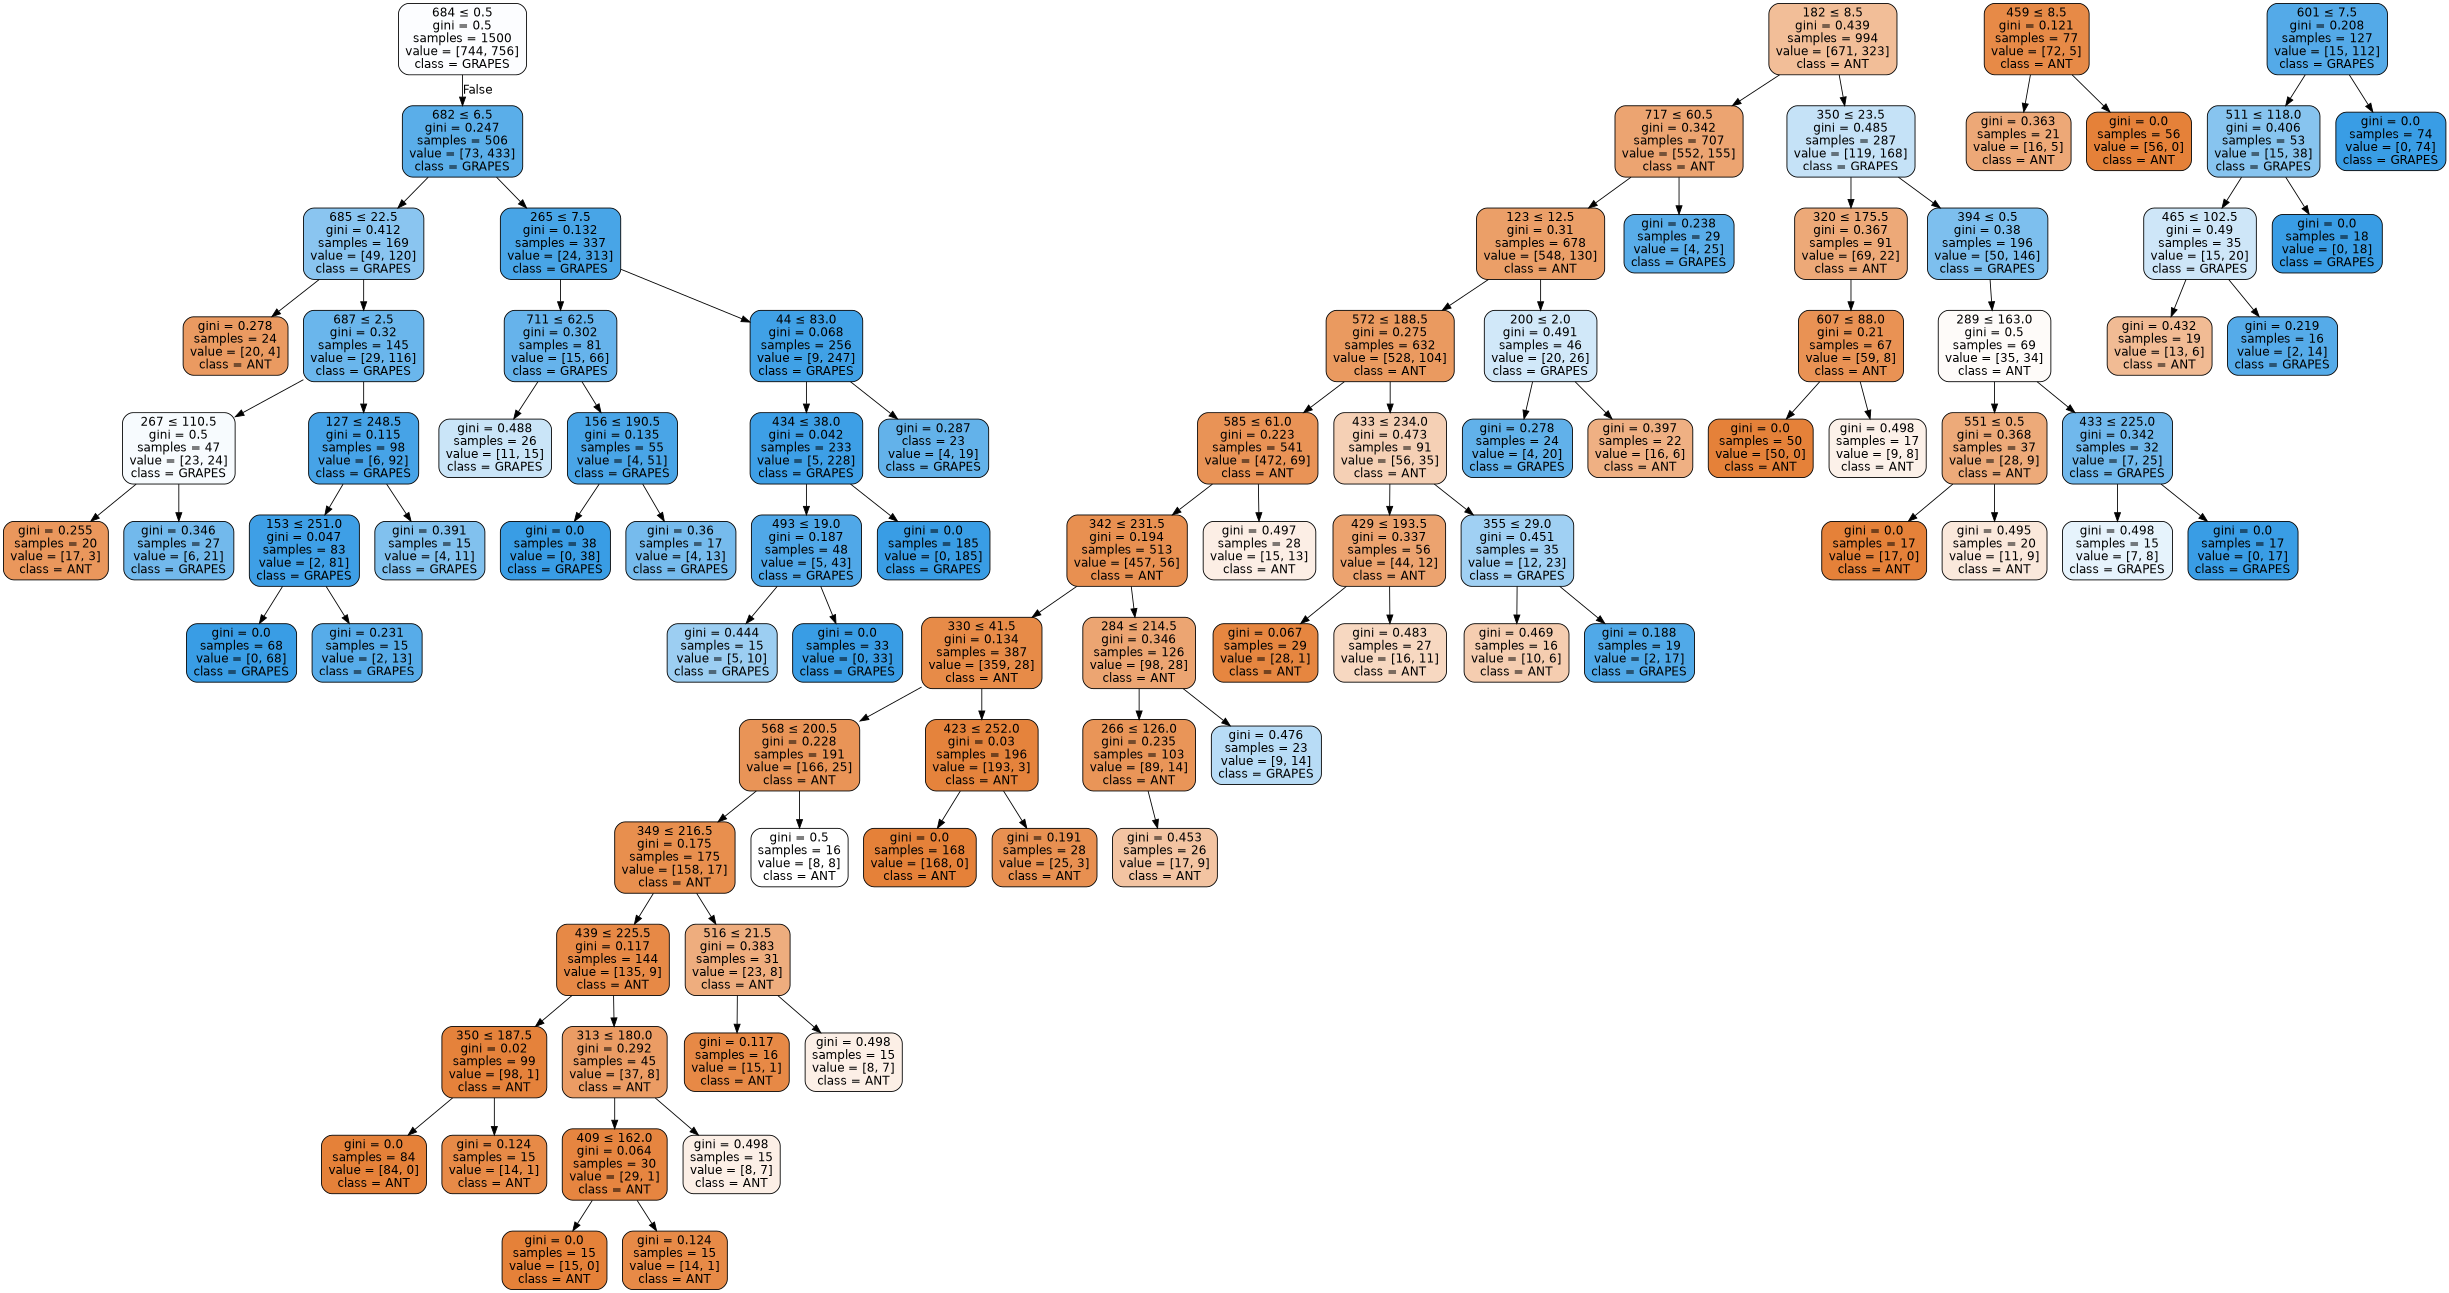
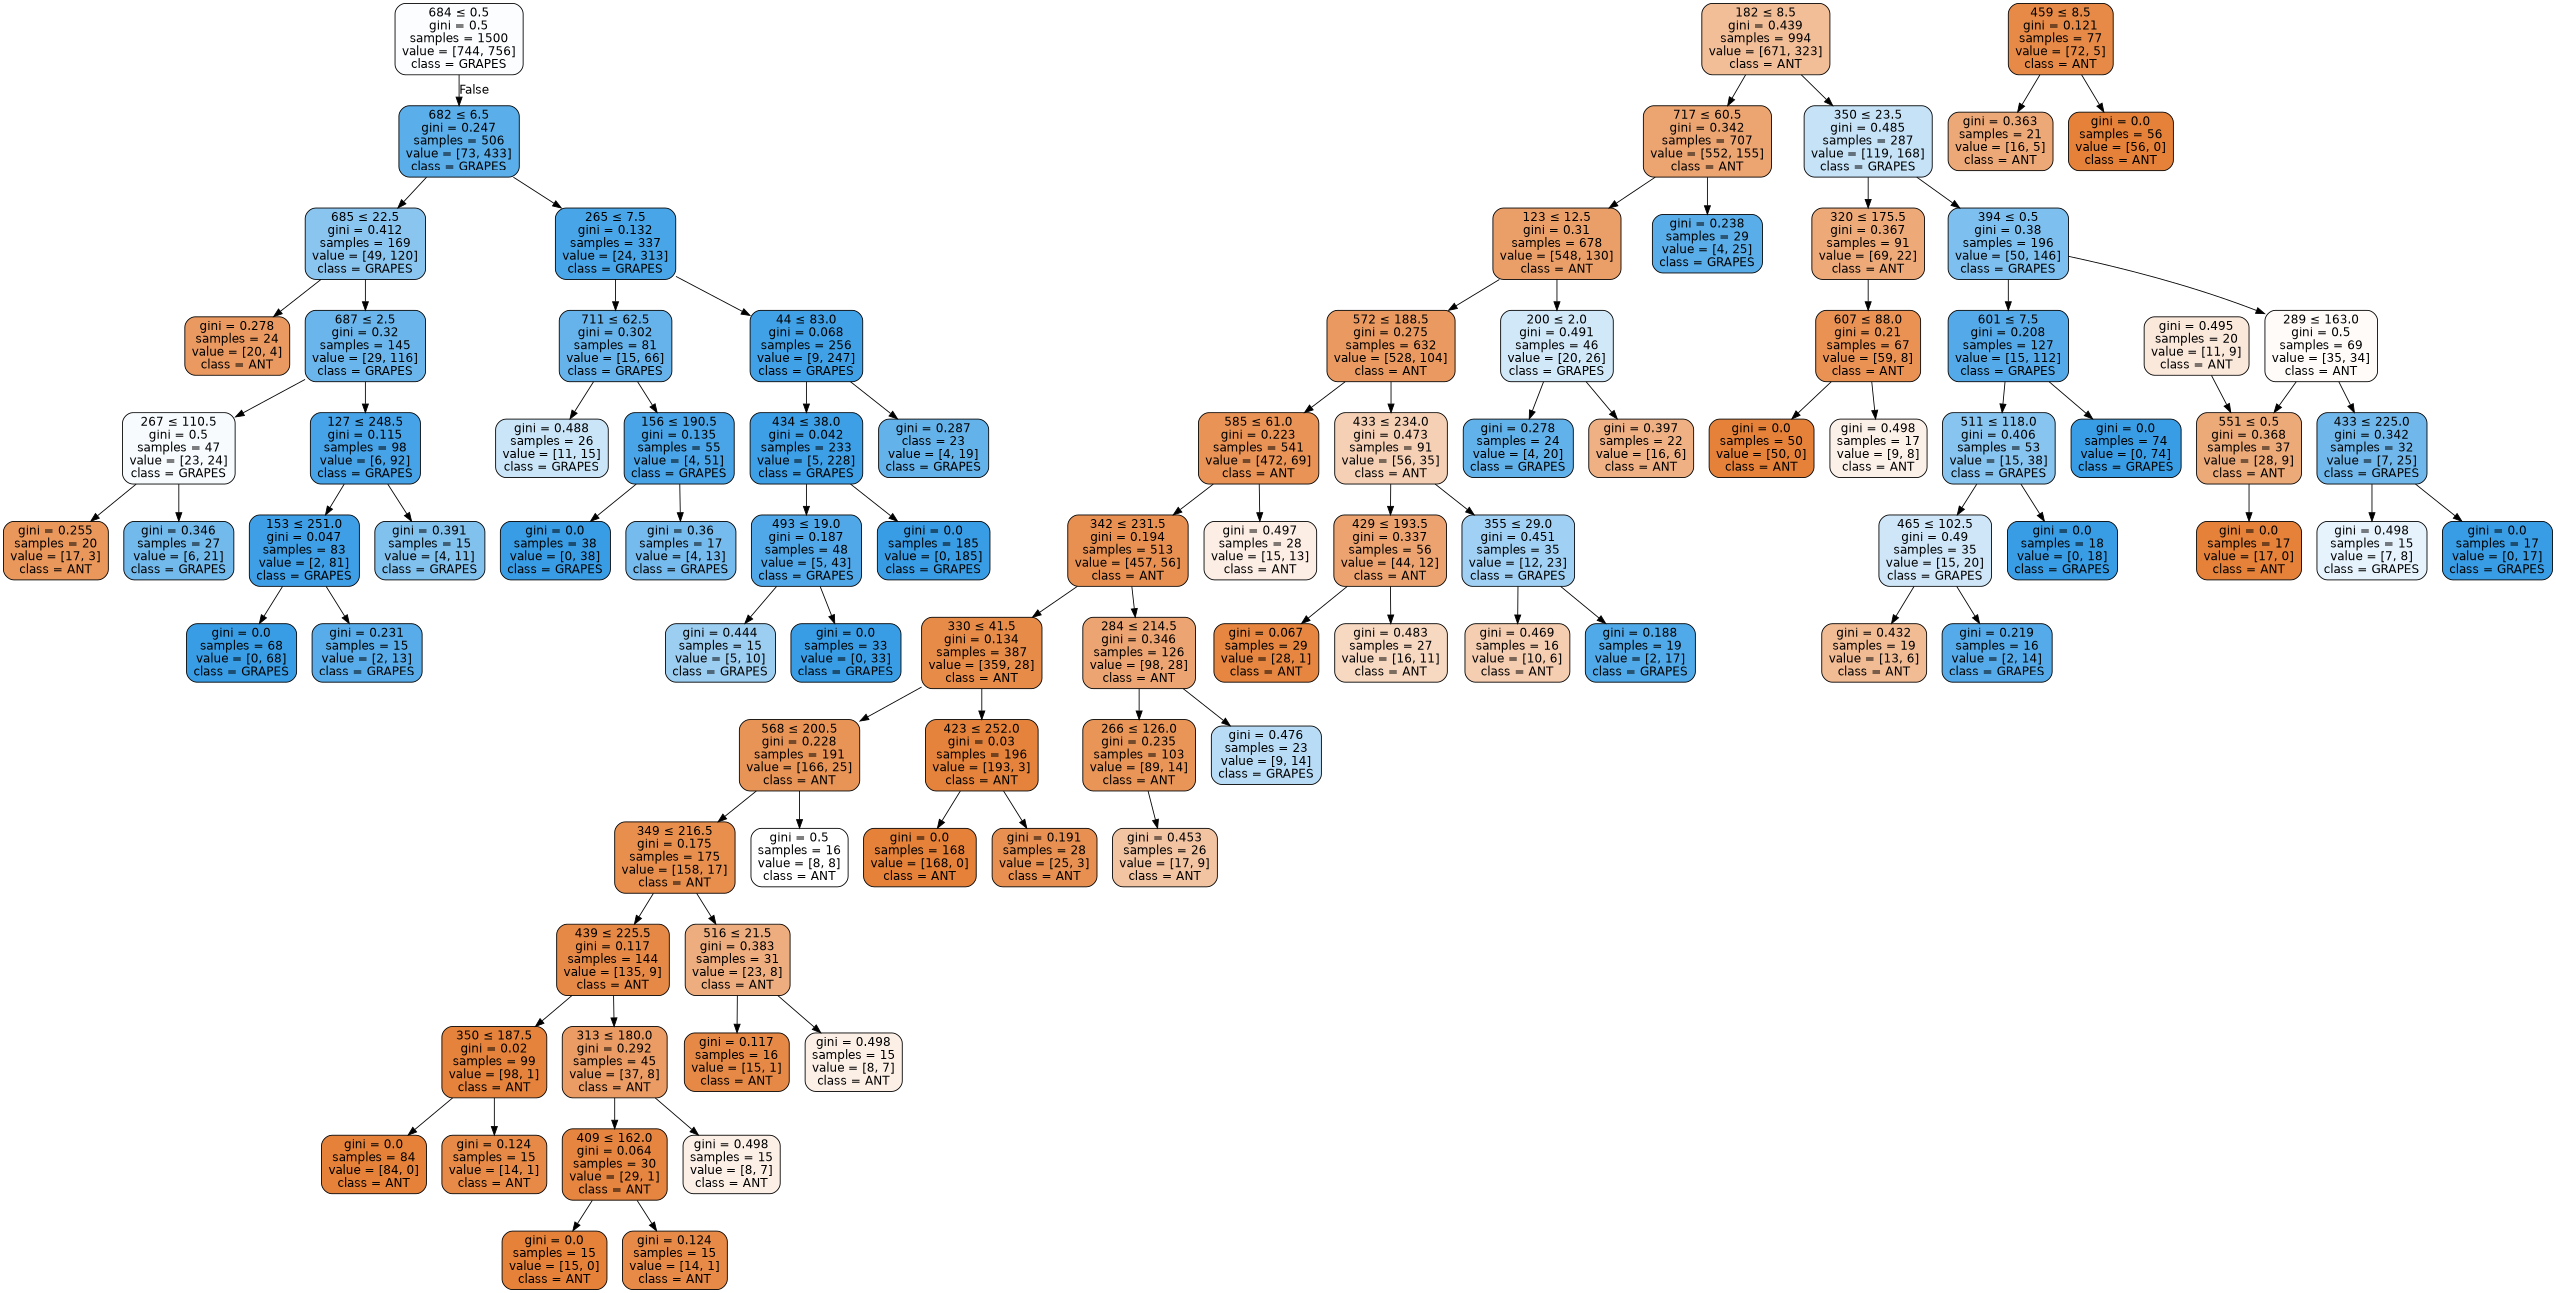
edge "394 ≤ 0.5" -> "601 ≤ 7.5": added
edge "551 ≤ 0.5" -> "gini = 0.495": reversed
